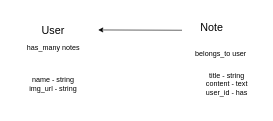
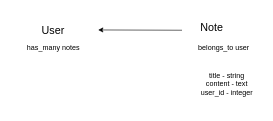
node "belongs_to user": moved (221, 54) -> (224, 48)
node "name - string img_url - string": removed
node "title - string content - text user_id - has": label "title - string content - text user_id - has" -> "title - string content - text user_id - integer"
